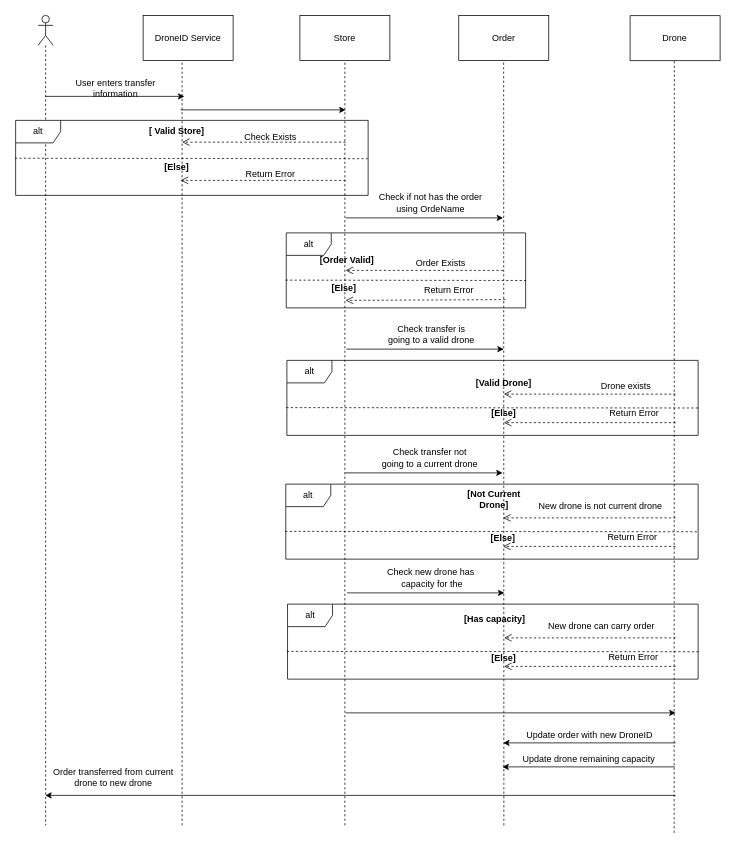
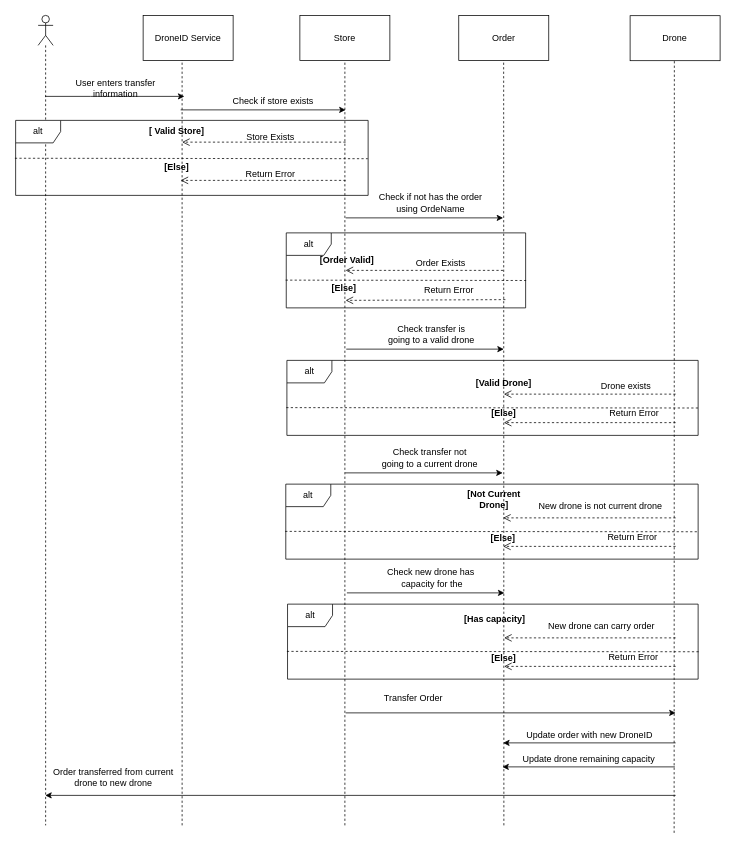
node "Check if store exists": added
node "Check Exists": label "Check Exists" -> "Store Exists"
node "Transfer Order": added
